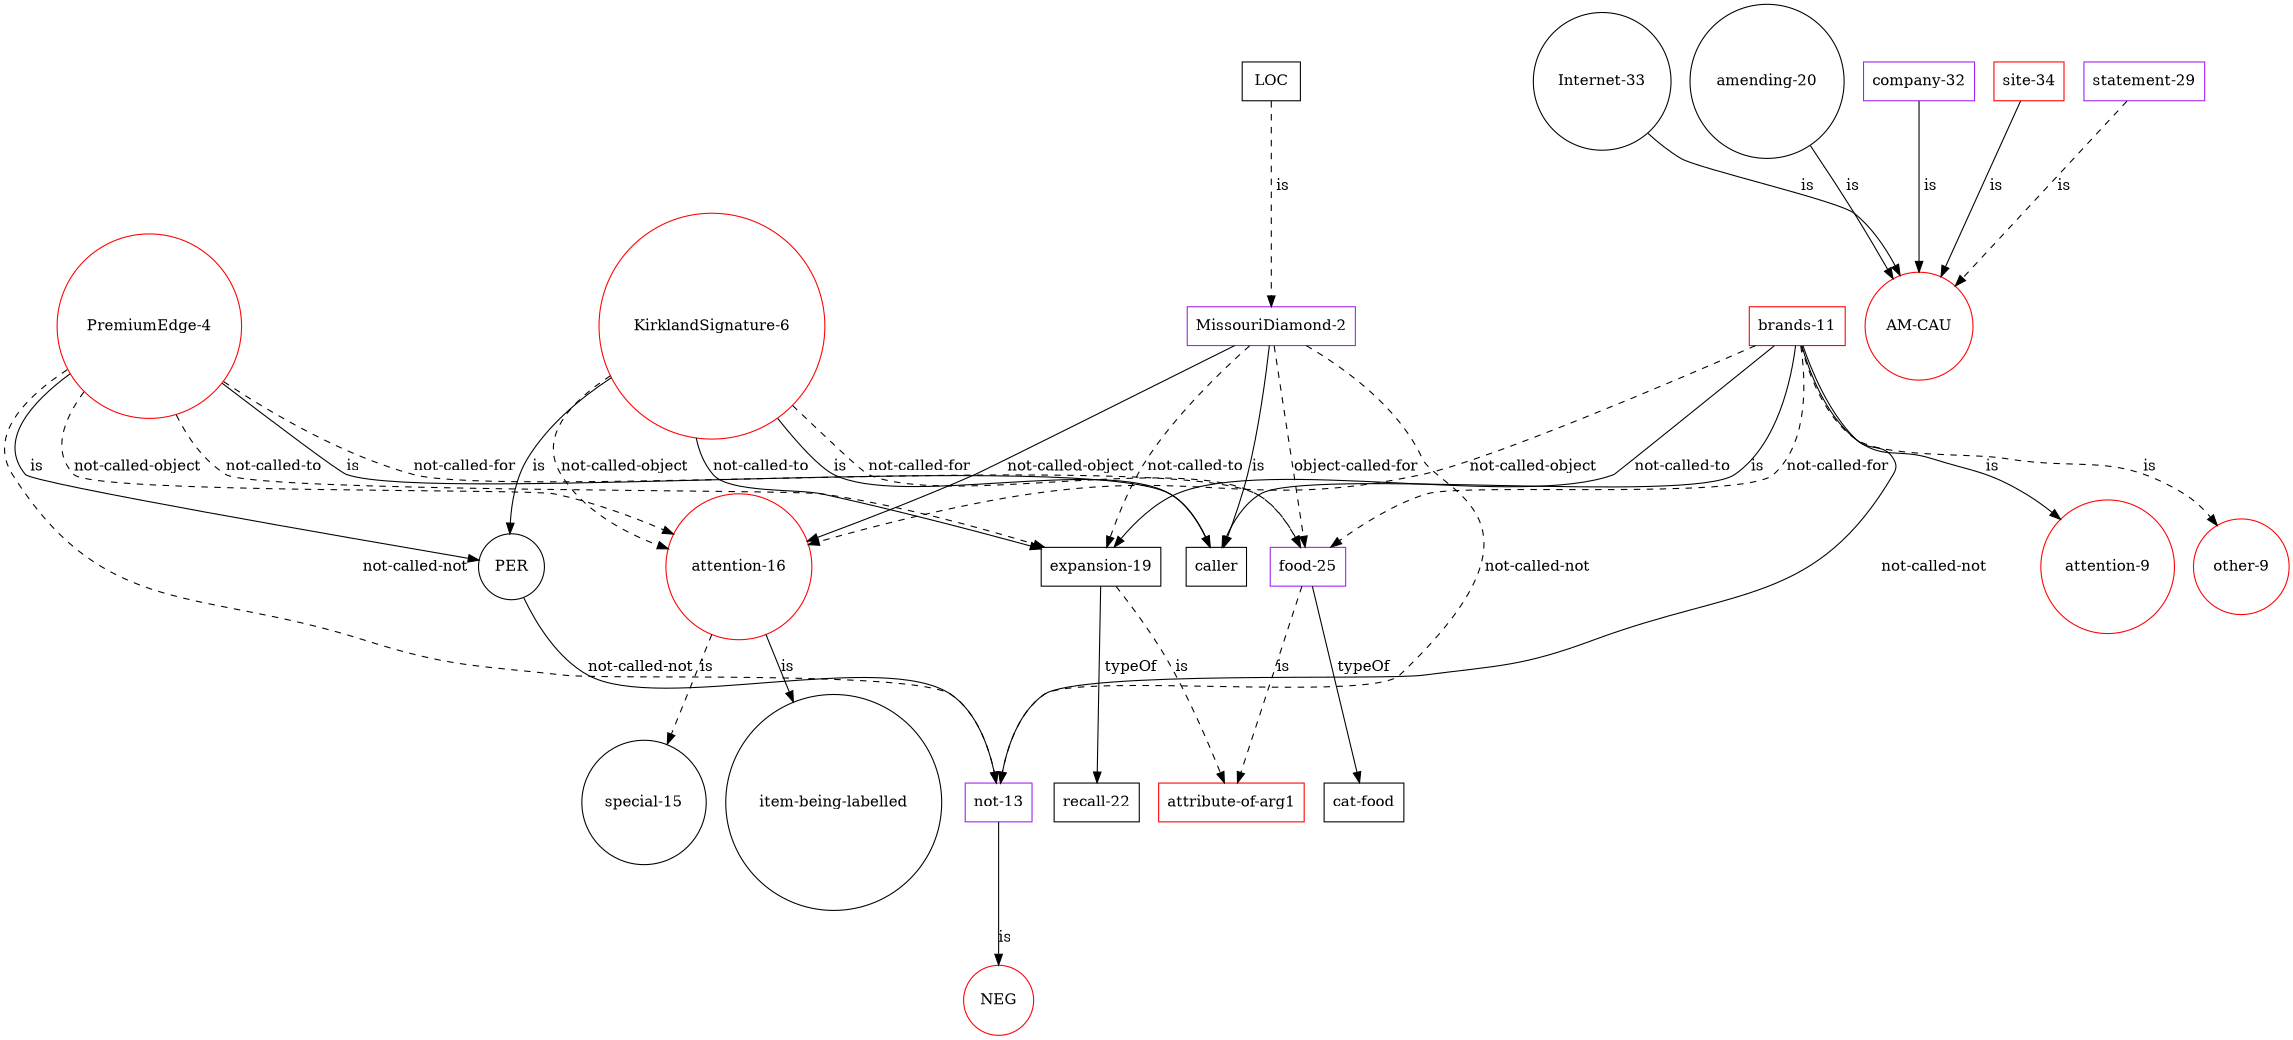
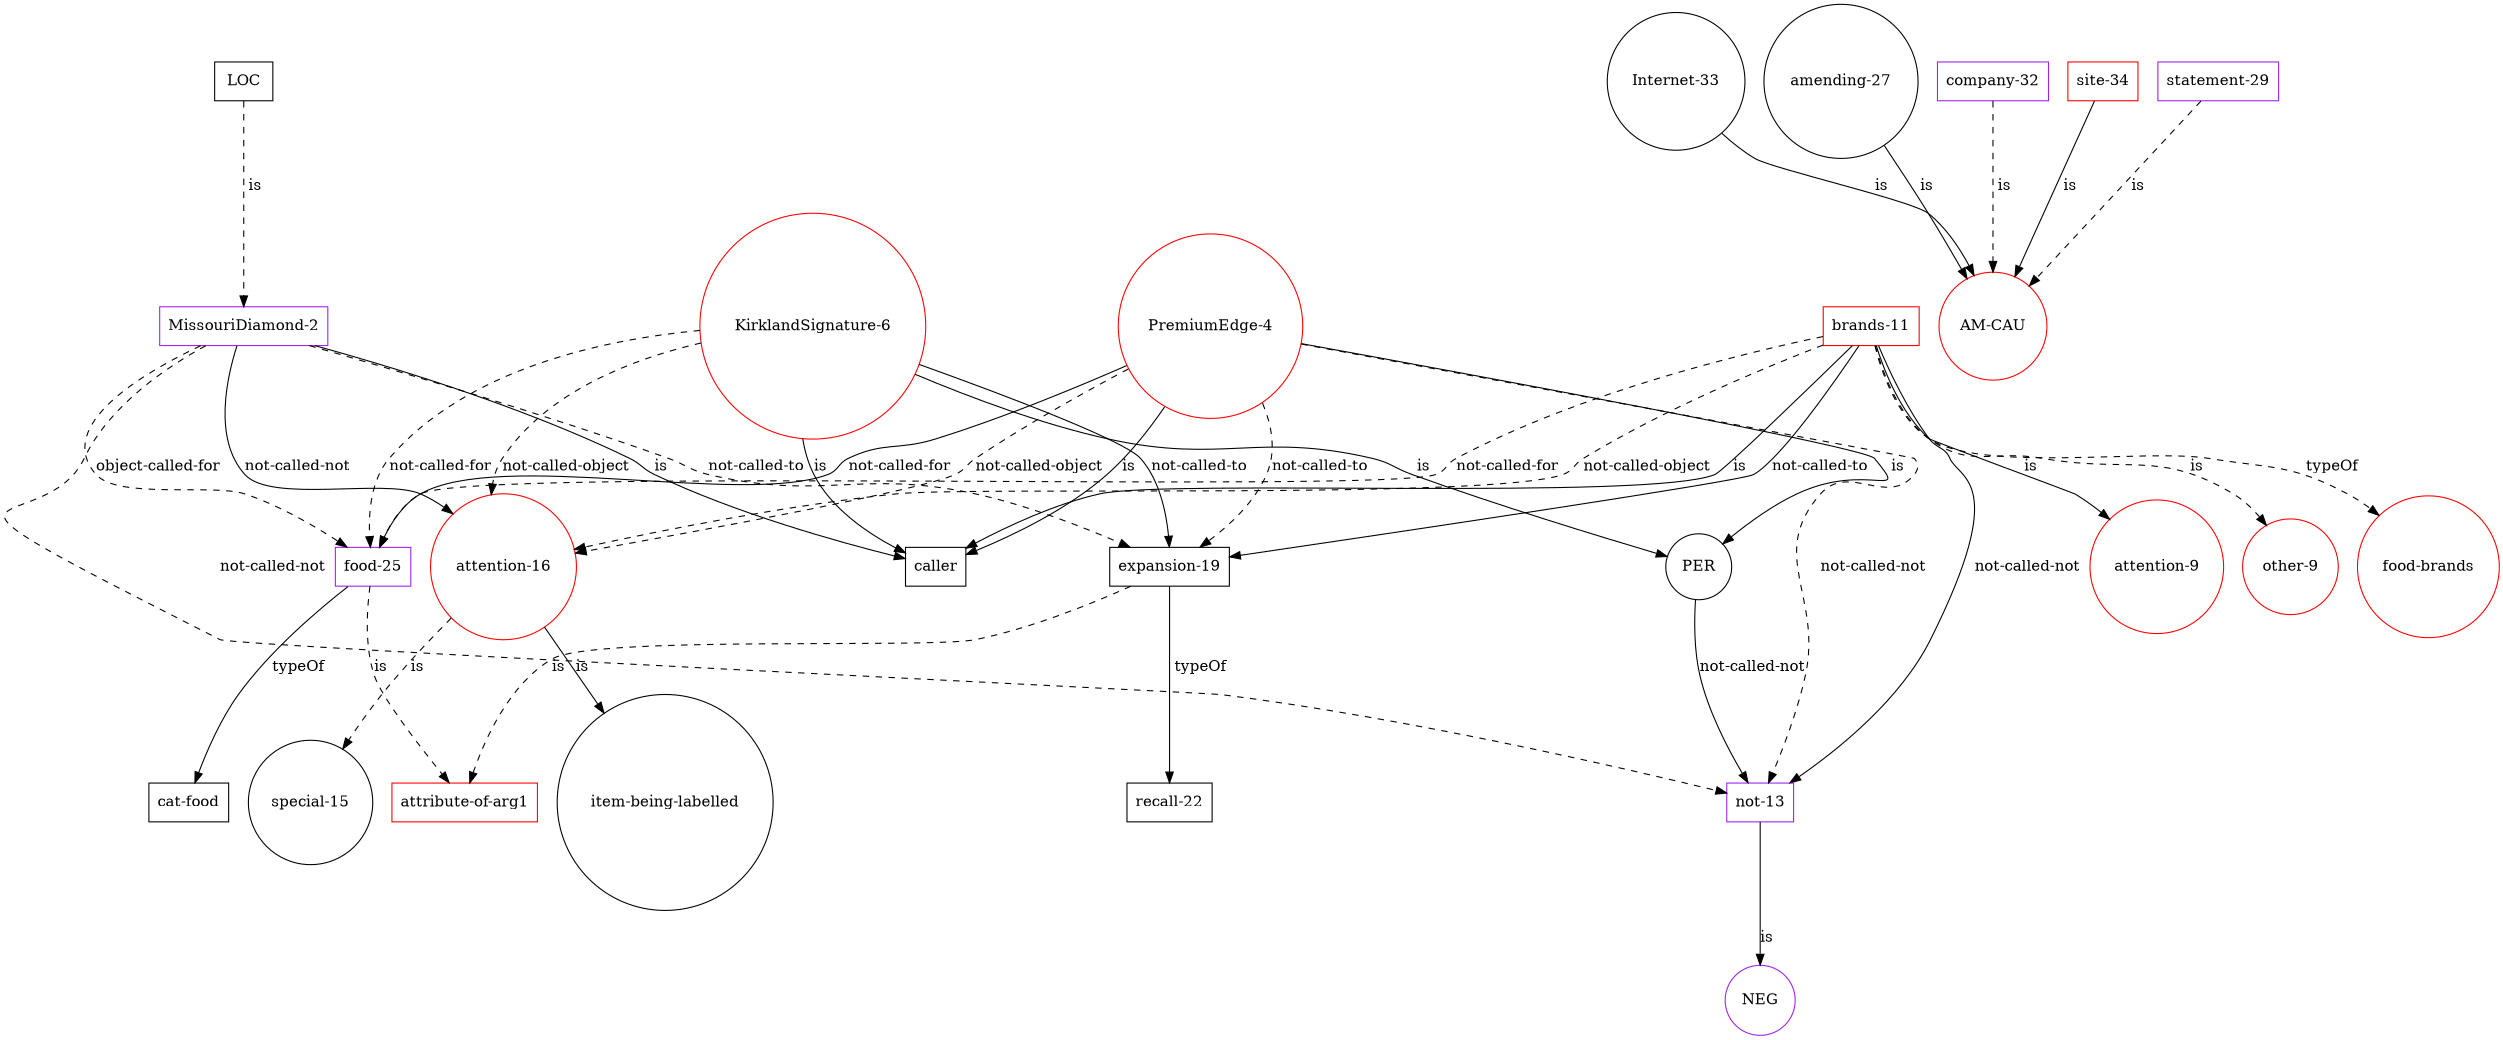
node "amending-20": label "amending-20" -> "amending-27"
edge "company-32" -> "AM-CAU": style solid -> dashed
edge "MissouriDiamond-2" -> "attention-16": label "not-called-object" -> "not-called-not"
edge "PremiumEdge-4" -> "food-25": style dashed -> solid
node "food-brands": added
node "NEG": color red -> purple
